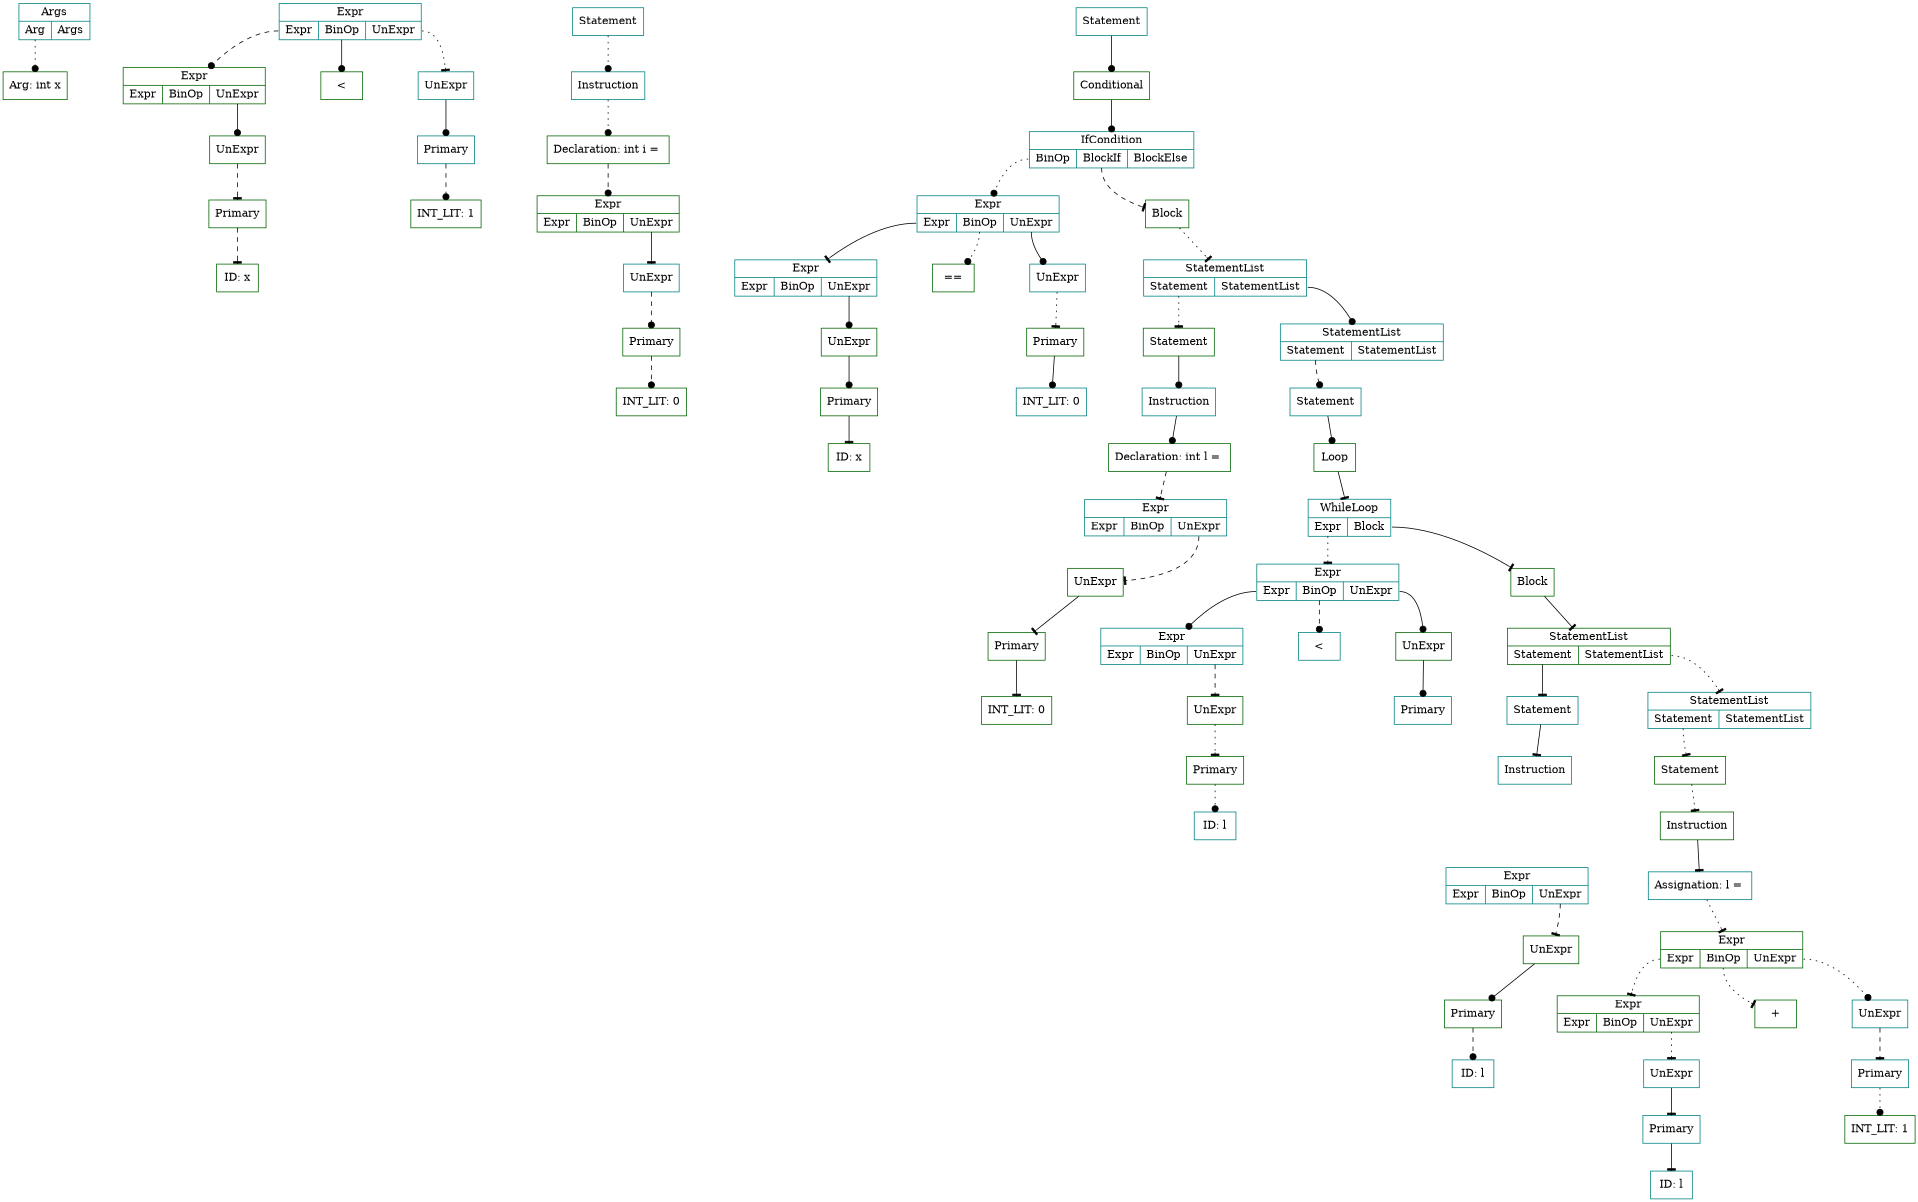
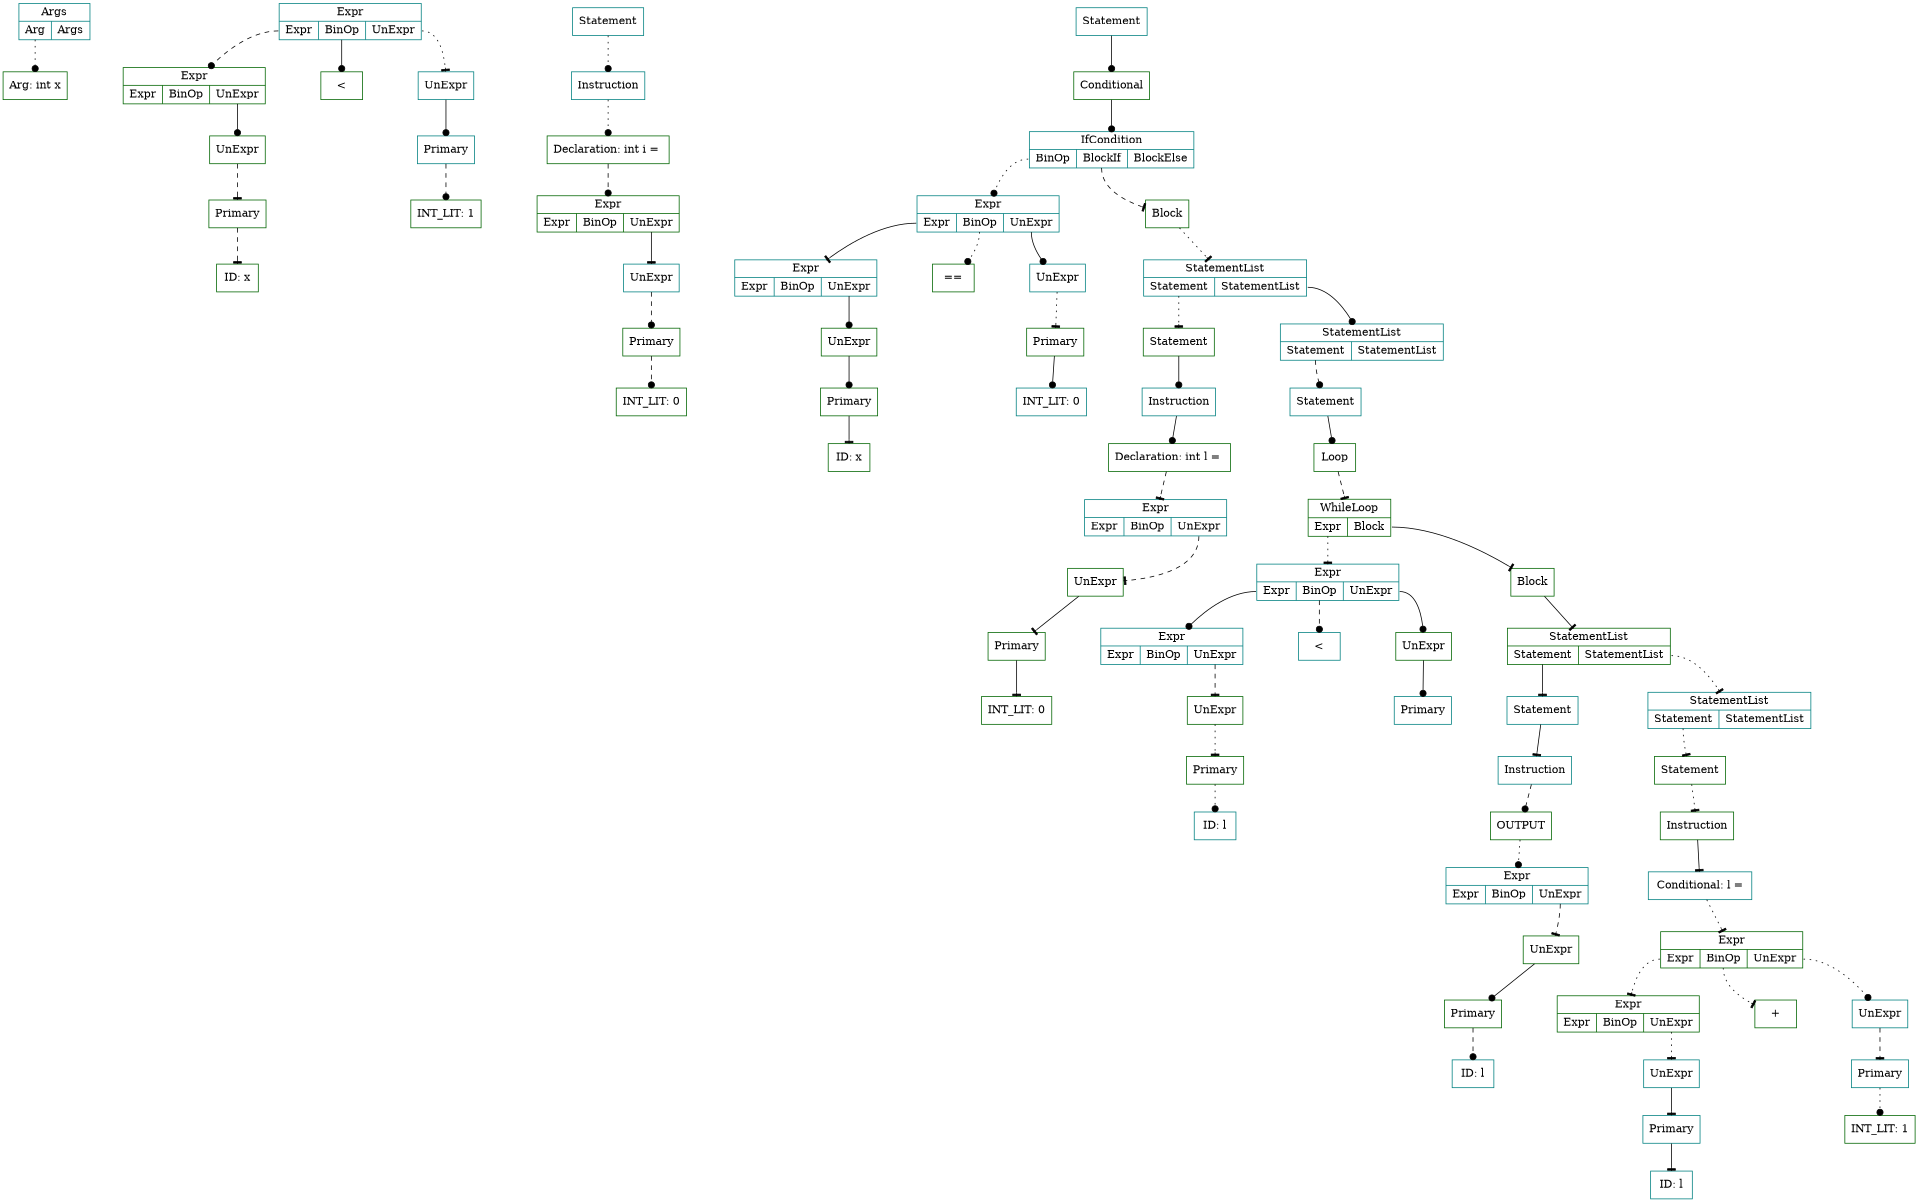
edge "Loop" -> "WhileLoop": style solid -> dashed
node "WhileLoop": color teal -> darkgreen
node "OUTPUT": added
node "Assignation: l =": label "Assignation: l =" -> "Conditional: l ="
